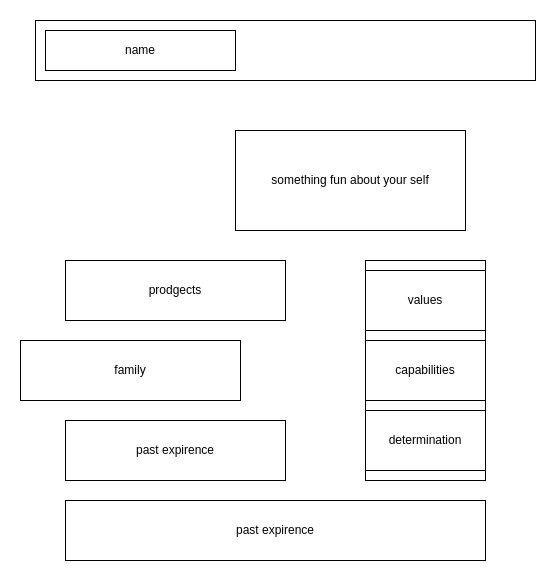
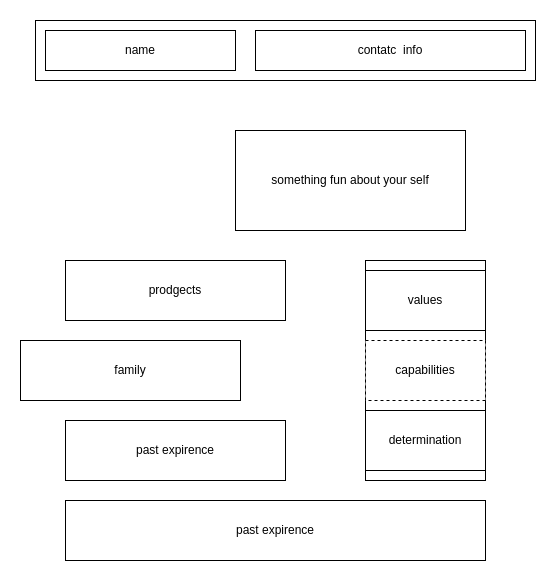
node "contatc info": added
node "capabilities": style solid -> dashed
